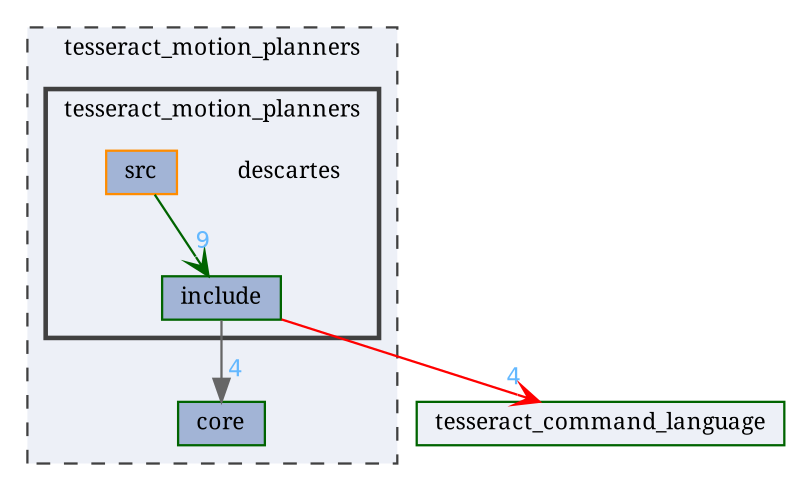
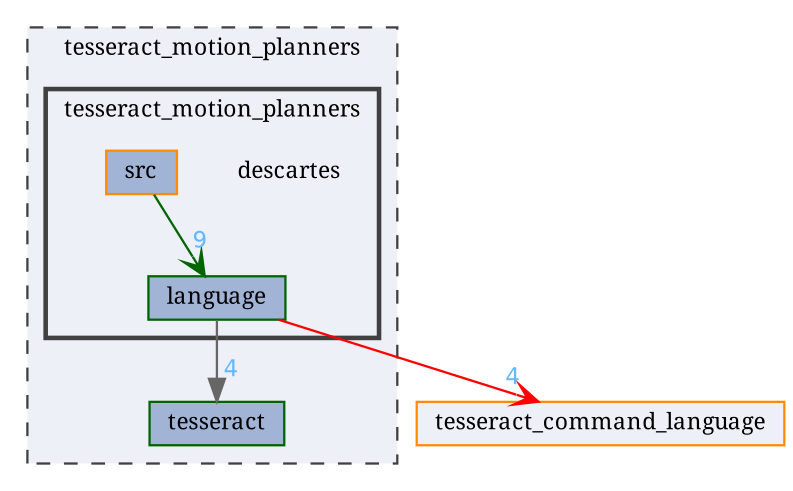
node "include": label "include" -> "language"
node "core": label "core" -> "tesseract"
node "tesseract_command_language": color darkgreen -> darkorange
